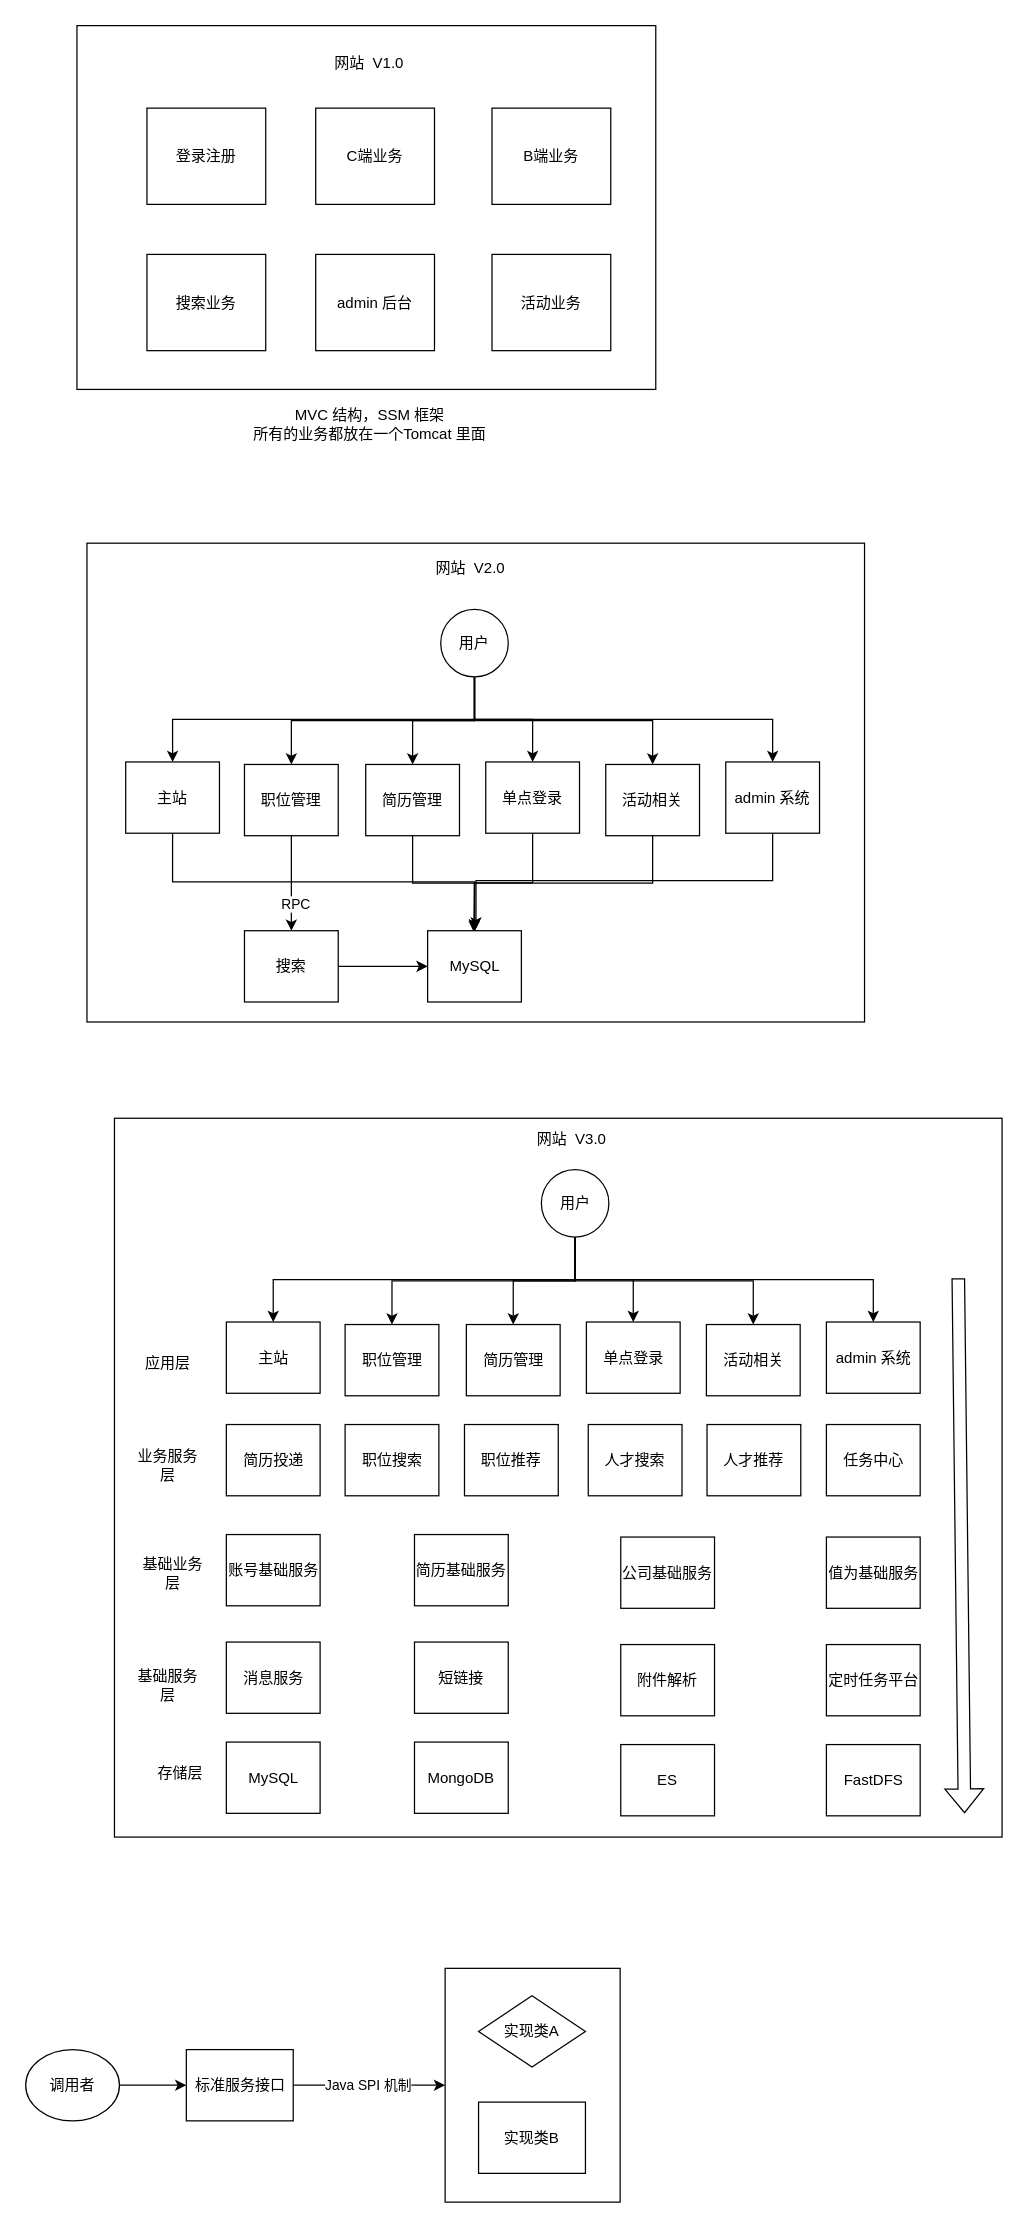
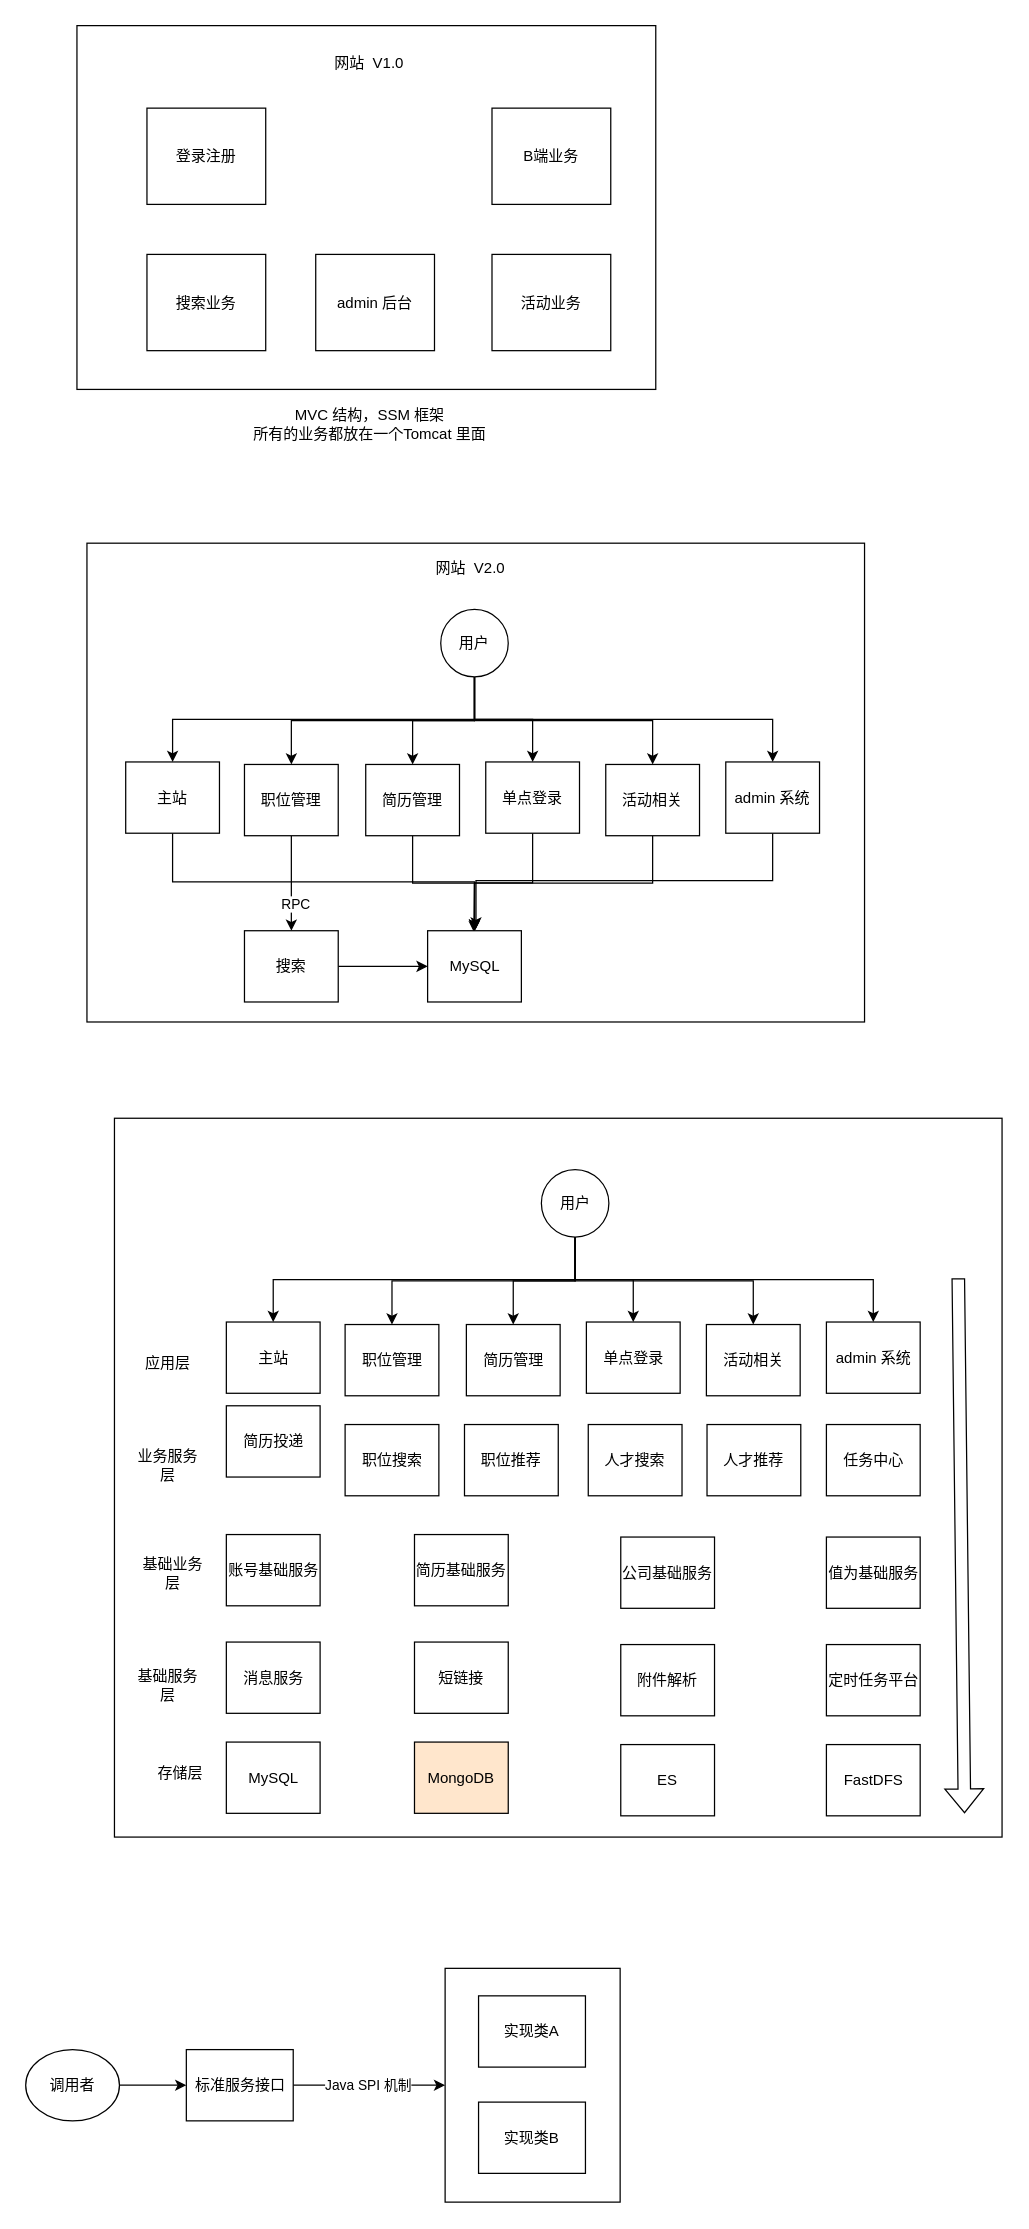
node "C端业务": removed
node "网站 V3.0": removed
node "简历投递": moved (273, 1460) -> (273, 1441)
node "MongoDB": fillcolor #ffffff -> #ffe6cc
node "实现类A": shape diamond -> rectangle
